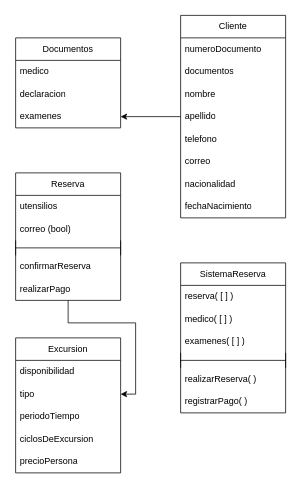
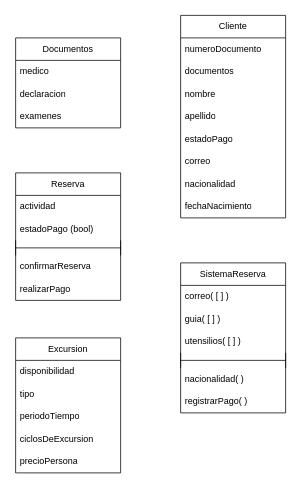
edge "Cliente" -> "examenes": removed
node "telefono": label "telefono" -> "estadoPago"
node "utensilios": label "utensilios" -> "actividad"
node "correo (bool)": label "correo (bool)" -> "estadoPago (bool)"
node "reserva( [ ] )": label "reserva( [ ] )" -> "correo( [ ] )"
node "medico( [ ] )": label "medico( [ ] )" -> "guia( [ ] )"
node "examenes( [ ] )": label "examenes( [ ] )" -> "utensilios( [ ] )"
edge "Reserva" -> "tipo": removed
node "realizarReserva( )": label "realizarReserva( )" -> "nacionalidad( )"
